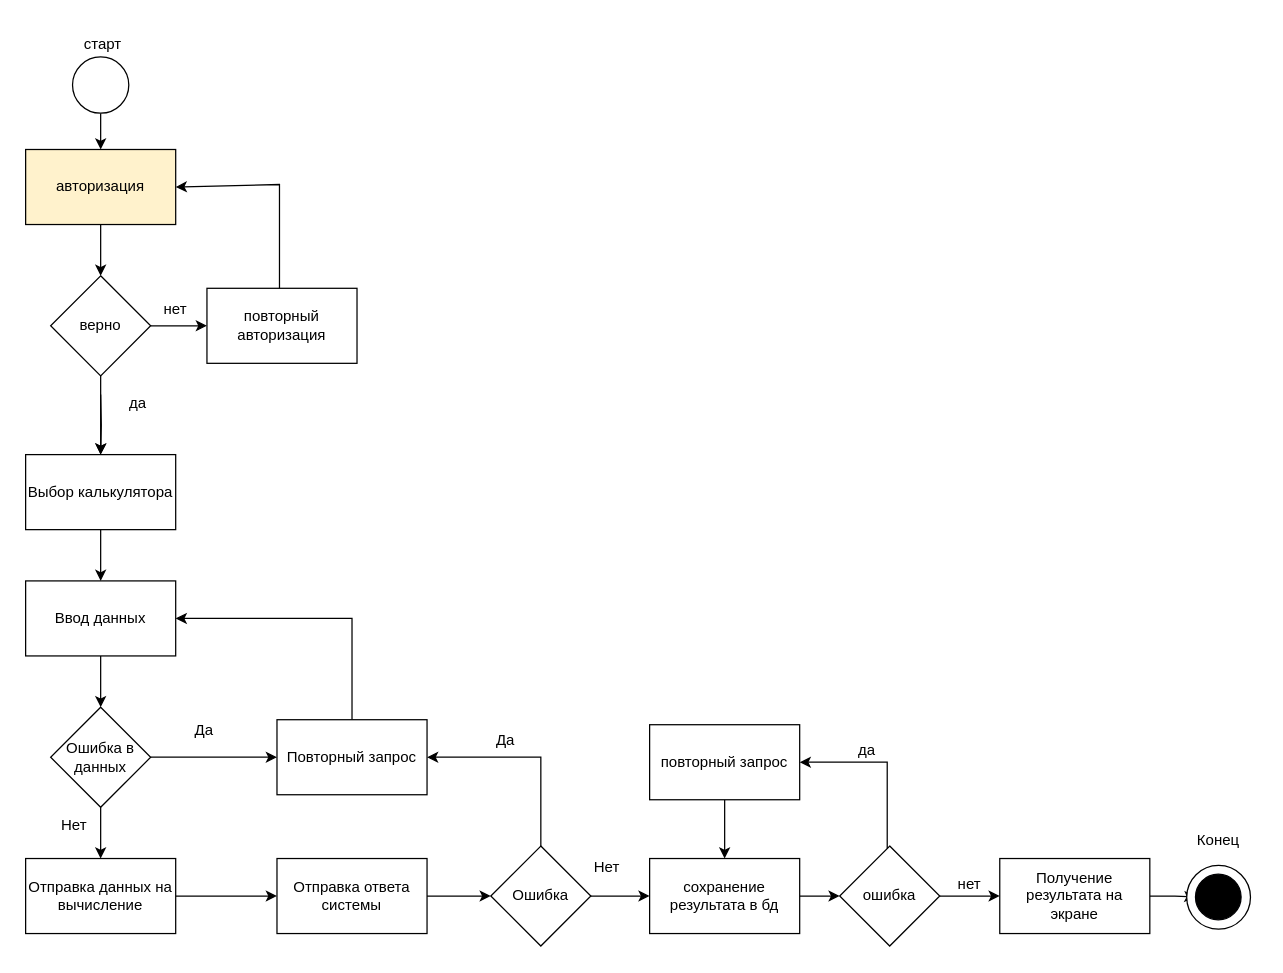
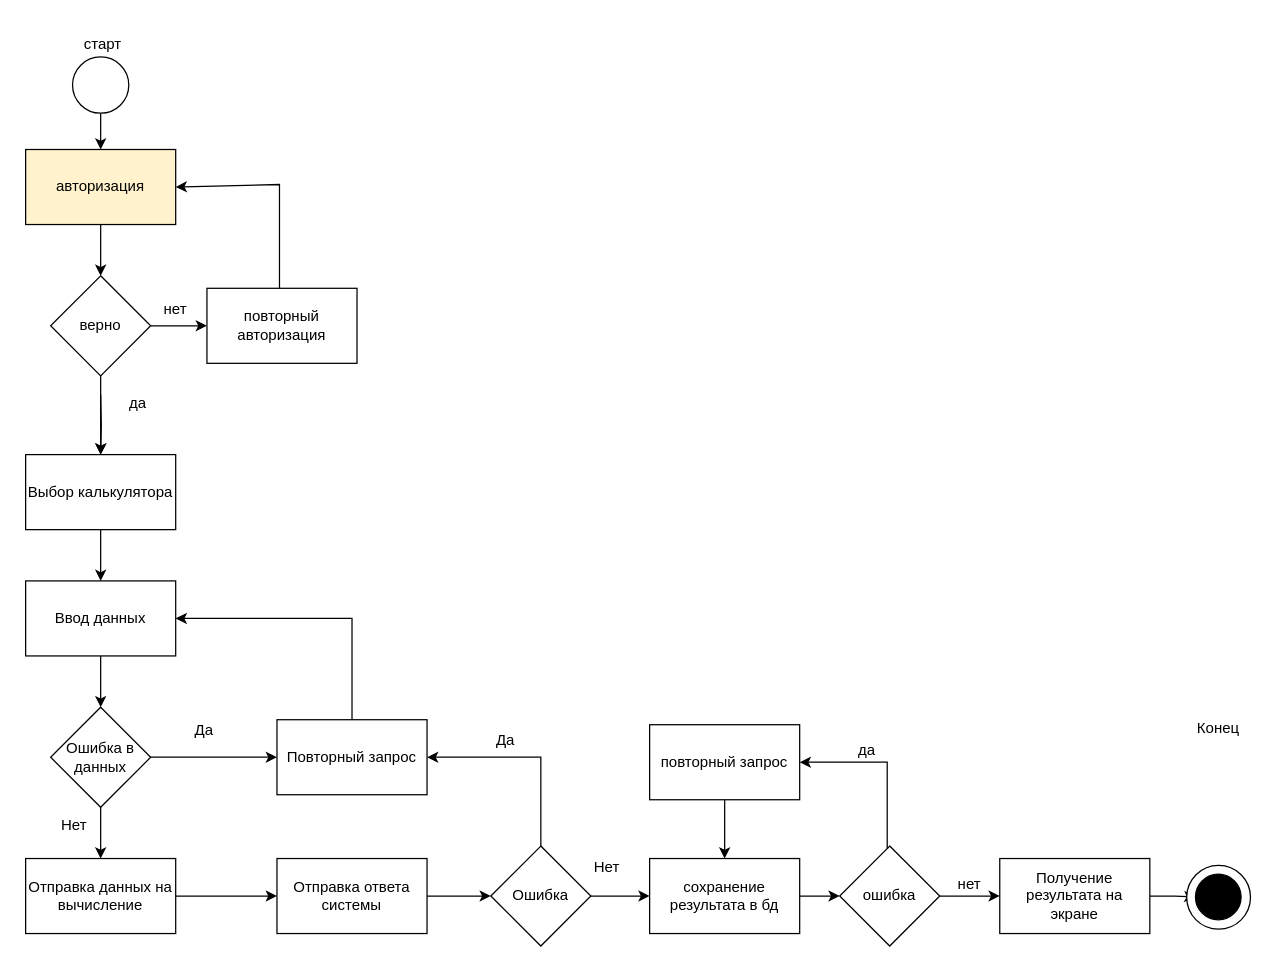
node "Конец": moved (1218, 841) -> (1218, 728)
